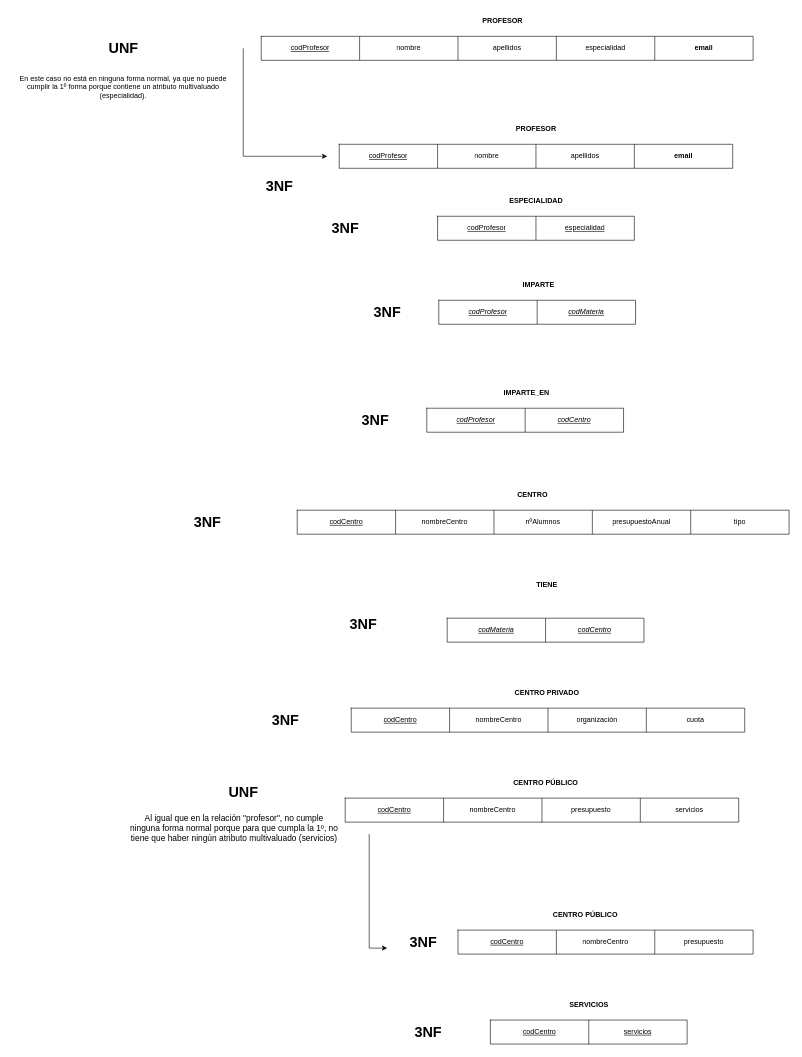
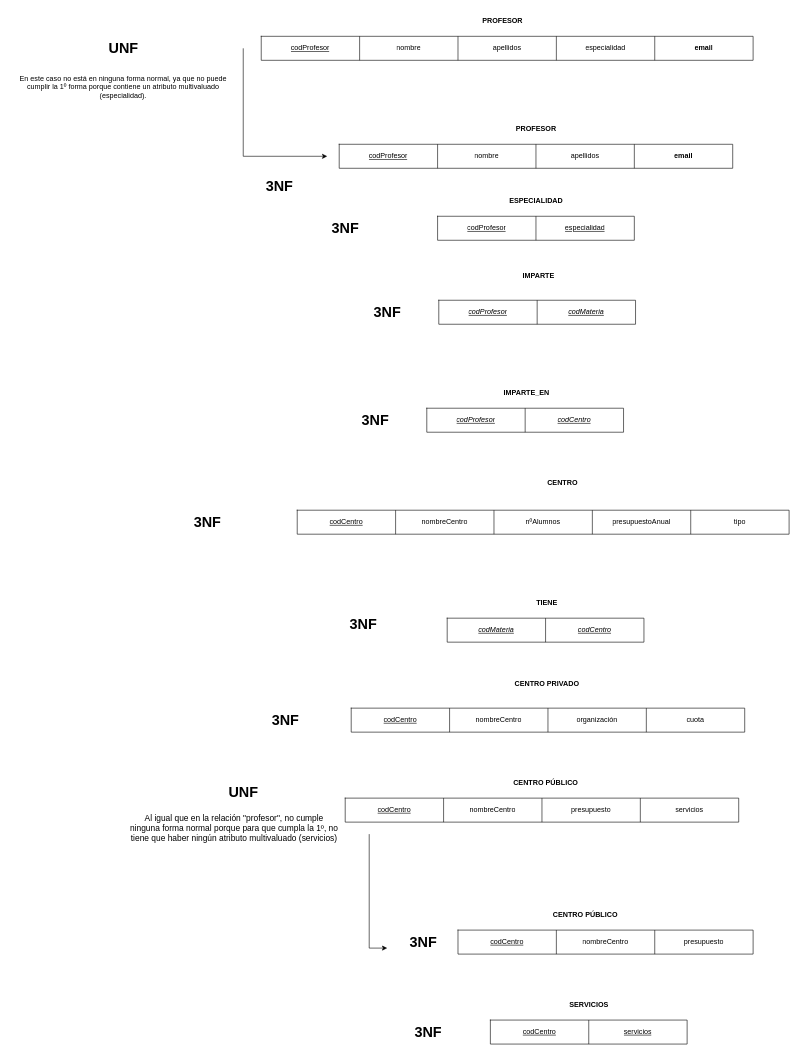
node "IMPARTE": moved (539, 285) -> (539, 276)
node "CENTRO": moved (533, 495) -> (563, 483)
node "TIENE": moved (547, 585) -> (547, 603)
node "CENTRO PRIVADO": moved (547, 693) -> (547, 684)
